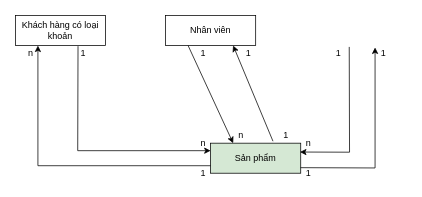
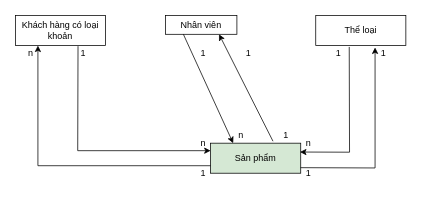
node "Nhân viên": size 90x30 -> 71x19
node "Thể loại": added
